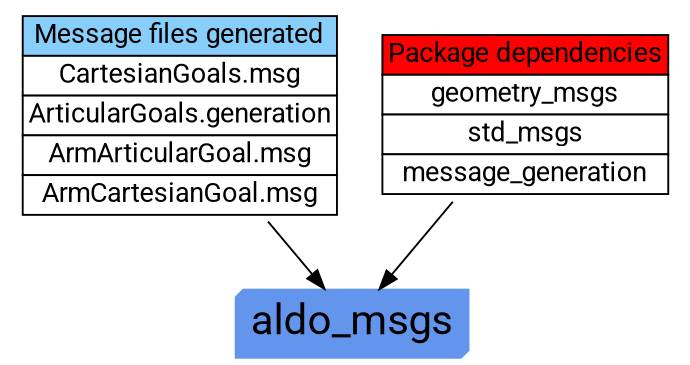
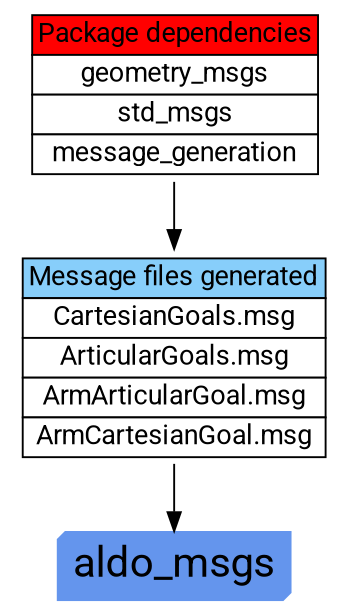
node "Message files generated": text "ArticularGoals.generation" -> "ArticularGoals.msg"
edge "Package dependencies" -> "aldo_msgs": now "Package dependencies" -> "Message files generated"
